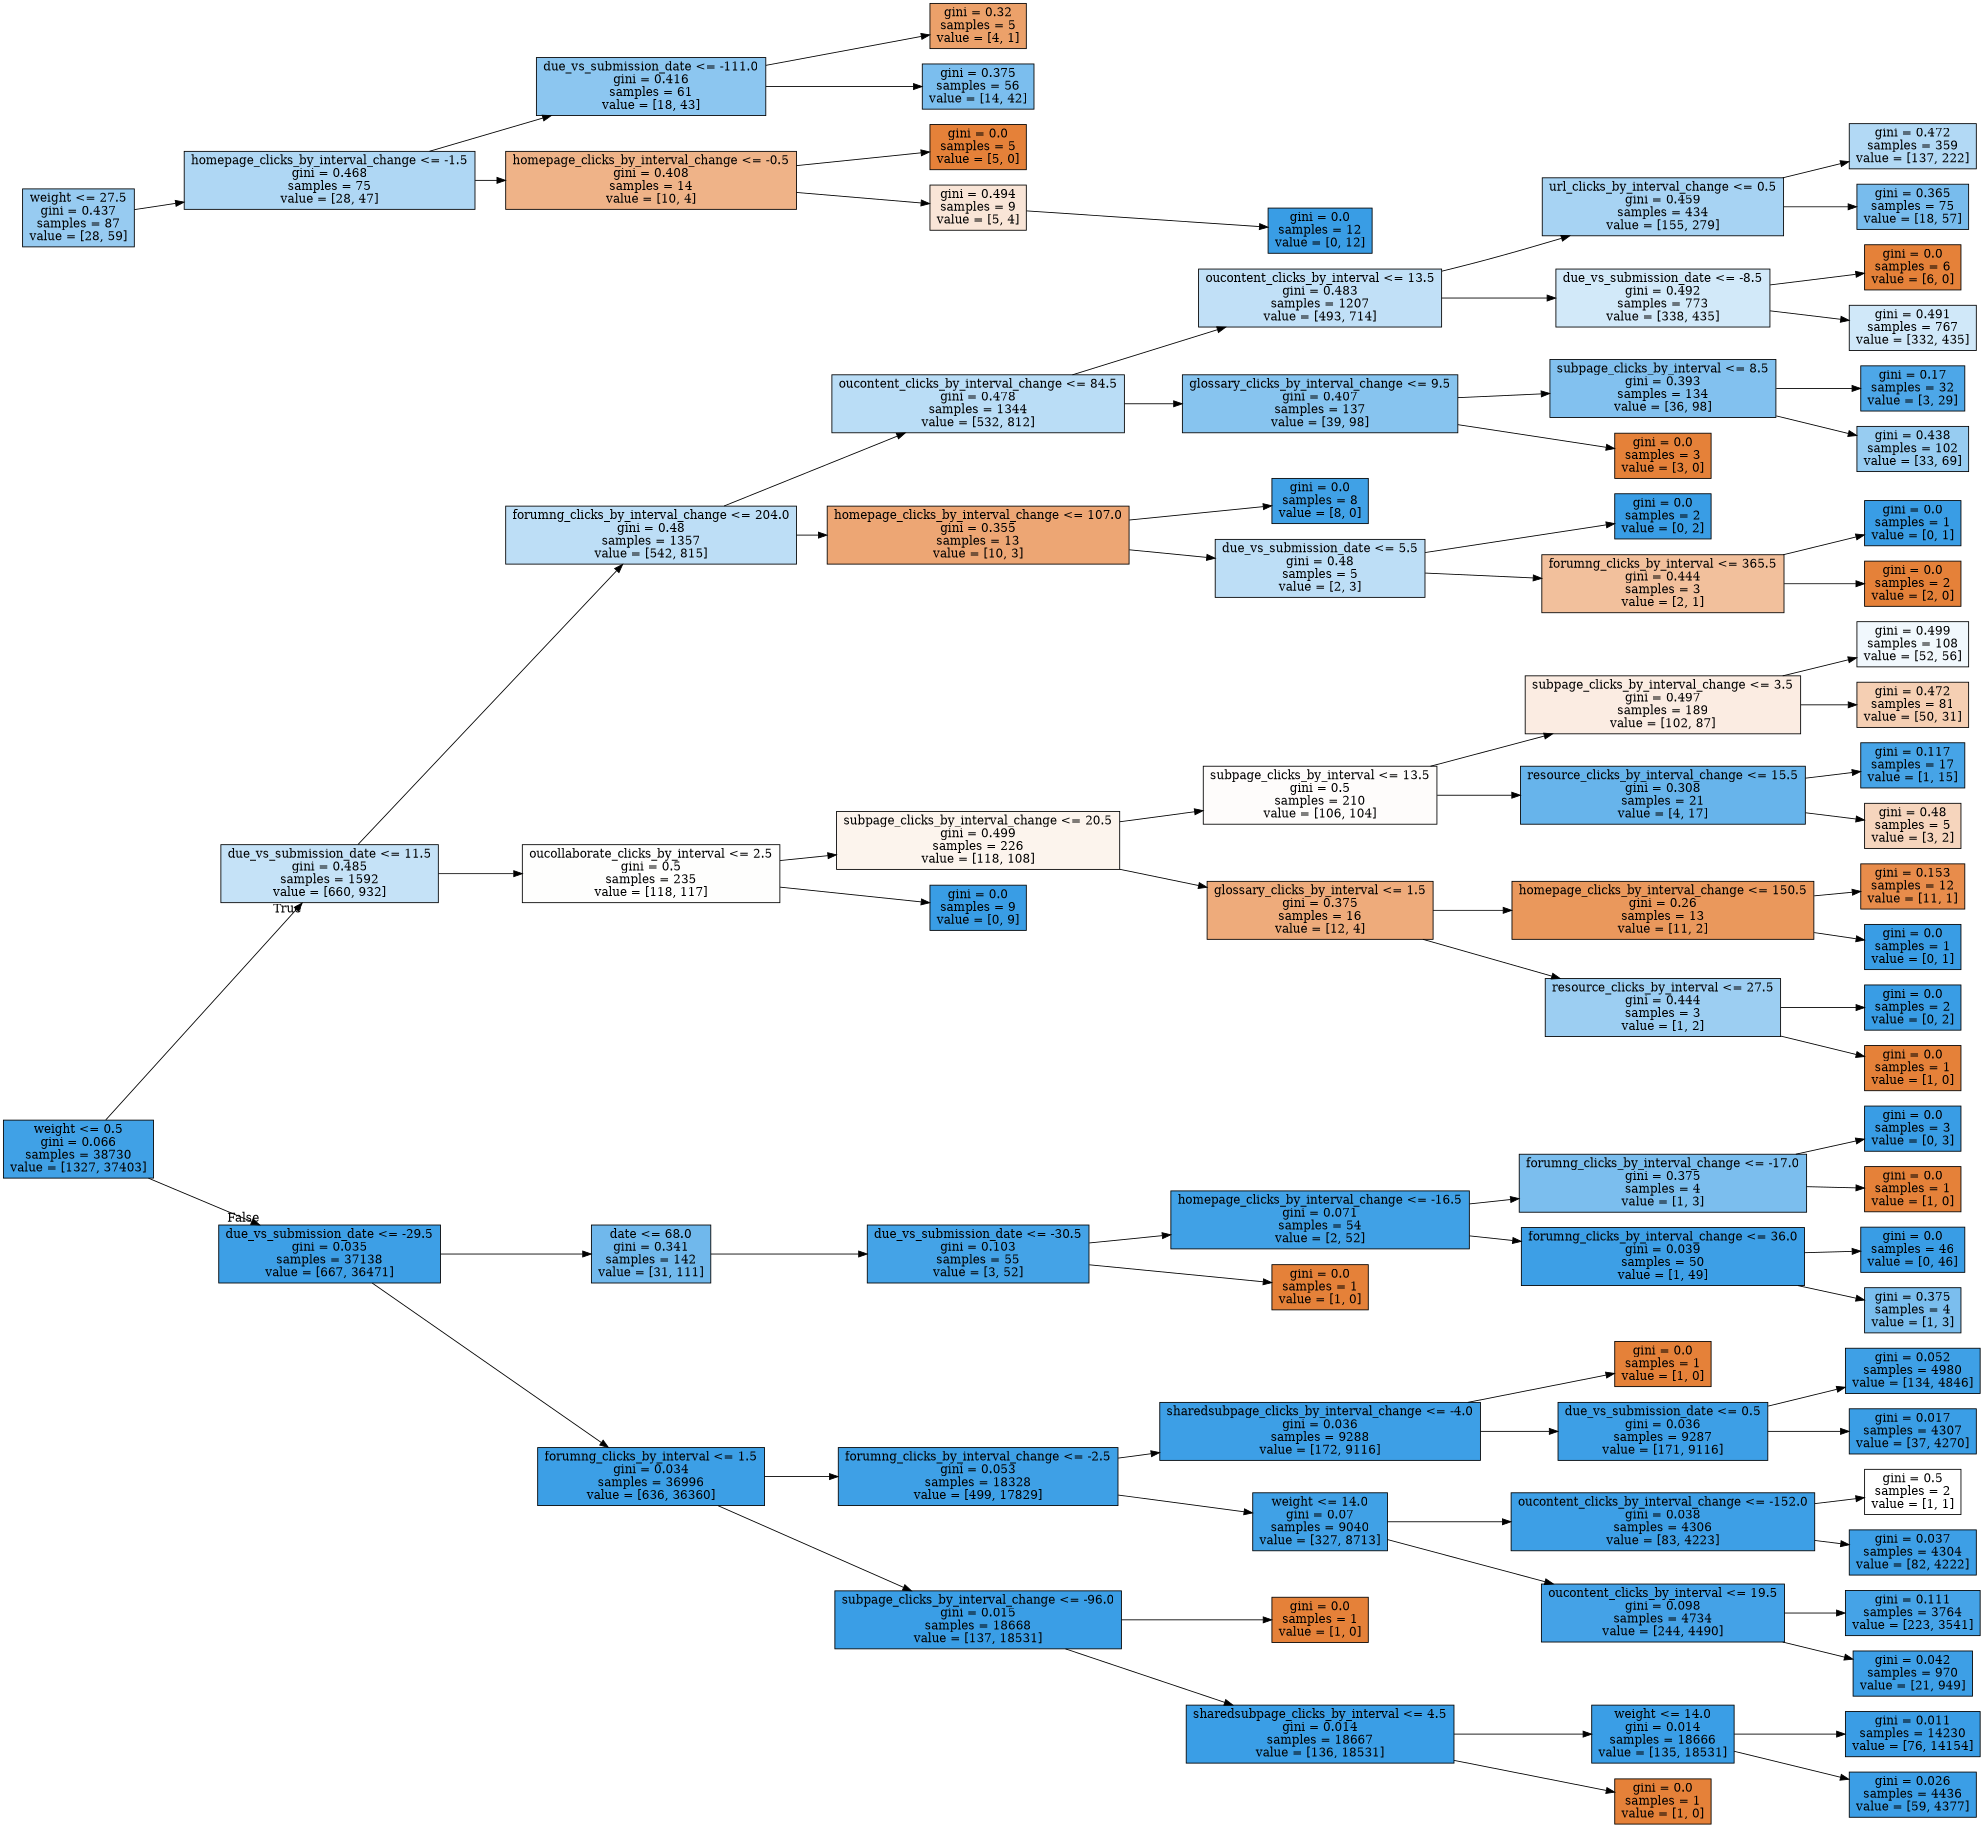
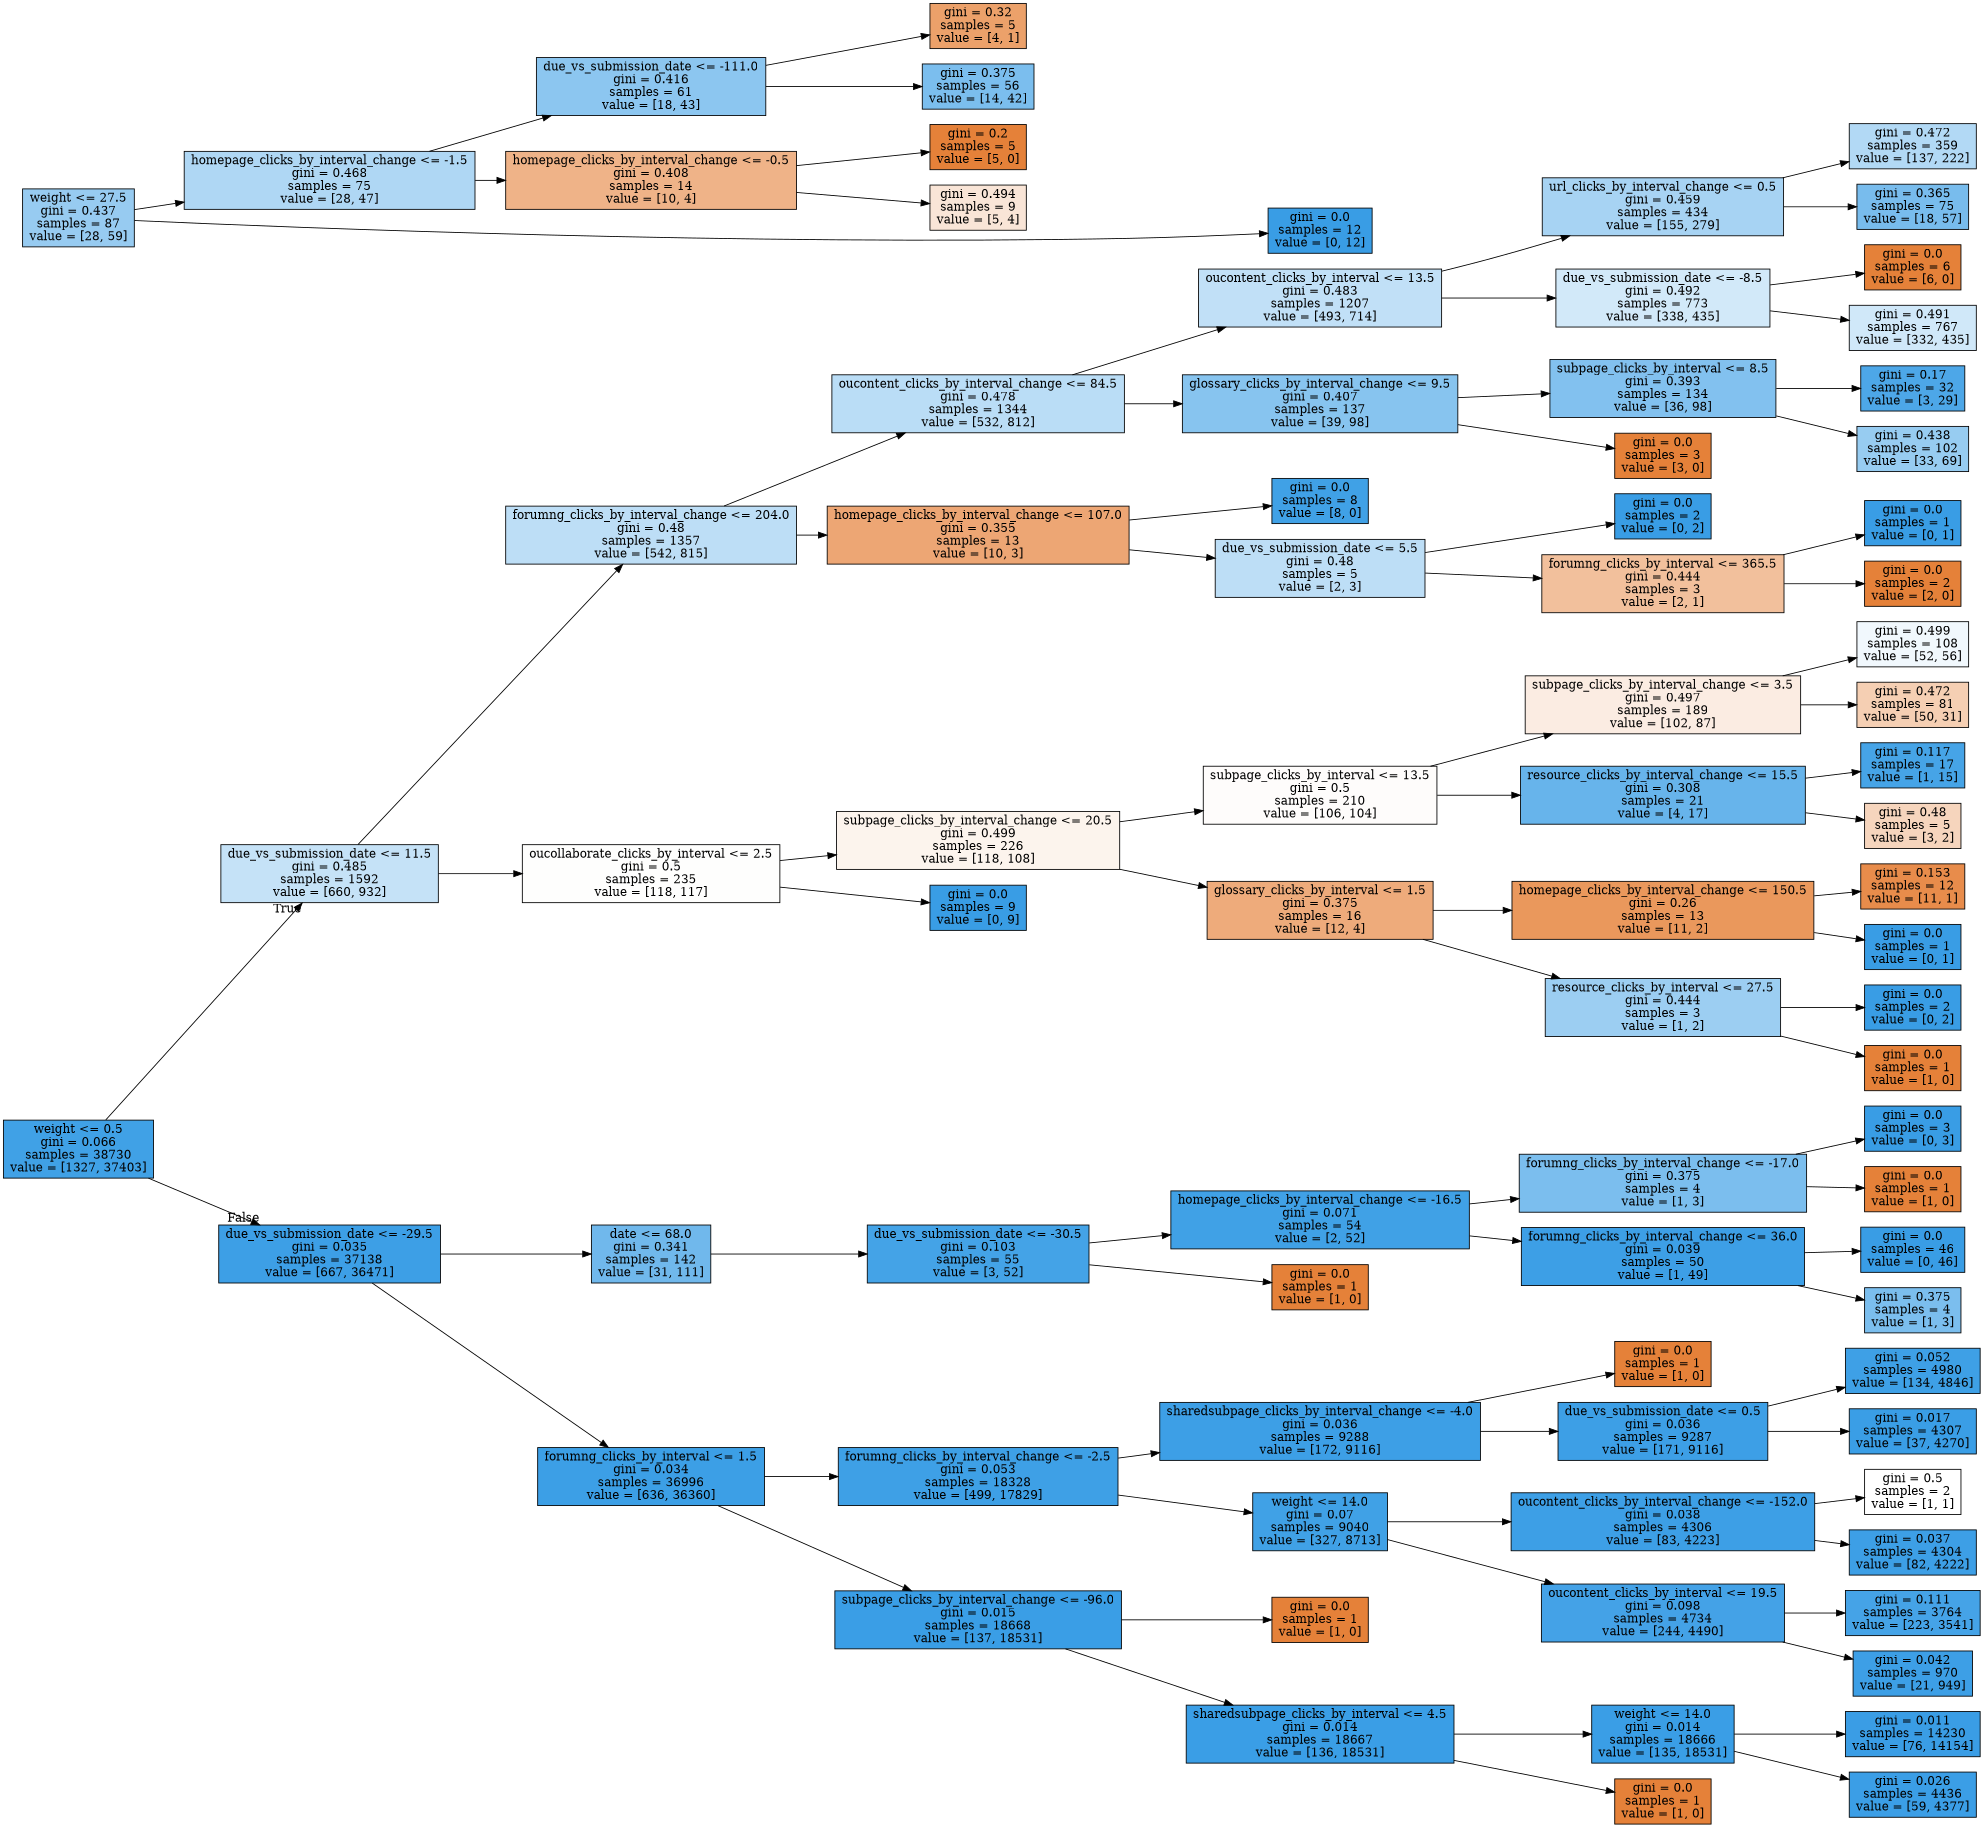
node "gini = 0.0 samples = 5 value = [5, 0]": label "gini = 0.0 samples = 5 value = [5, 0]" -> "gini = 0.2 samples = 5 value = [5, 0]"
edge "gini = 0.494 samples = 9 value = [5, 4]" -> "gini = 0.0 samples = 12 value = [0, 12]": now "weight <= 27.5 gini = 0.437 samples = 87 value = [28, 59]" -> "gini = 0.0 samples = 12 value = [0, 12]"
